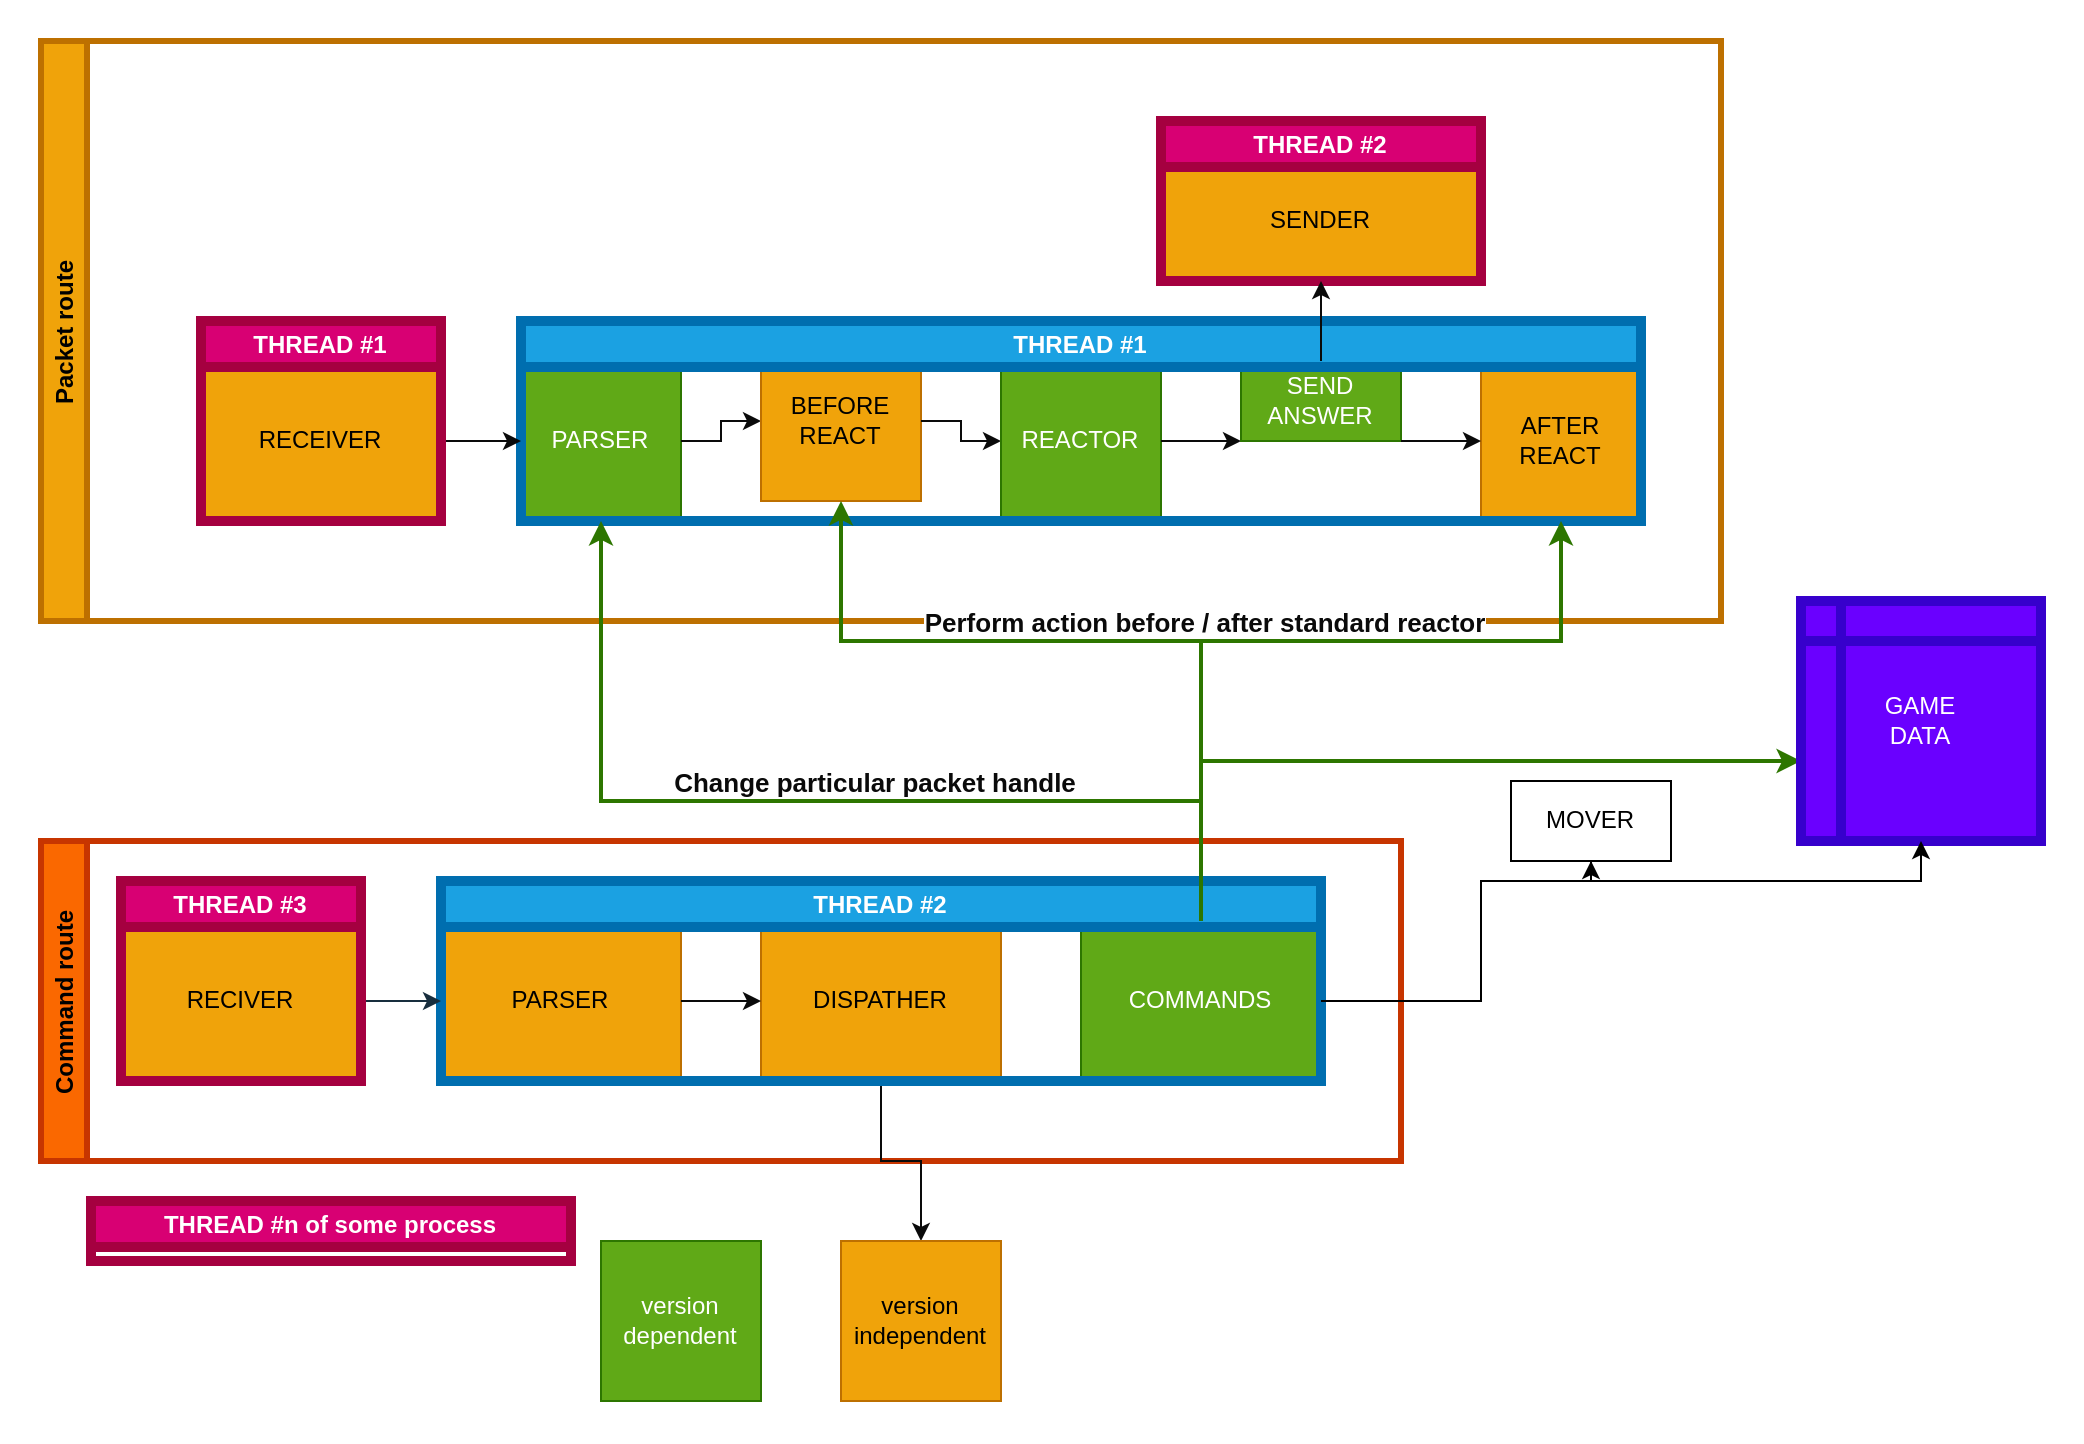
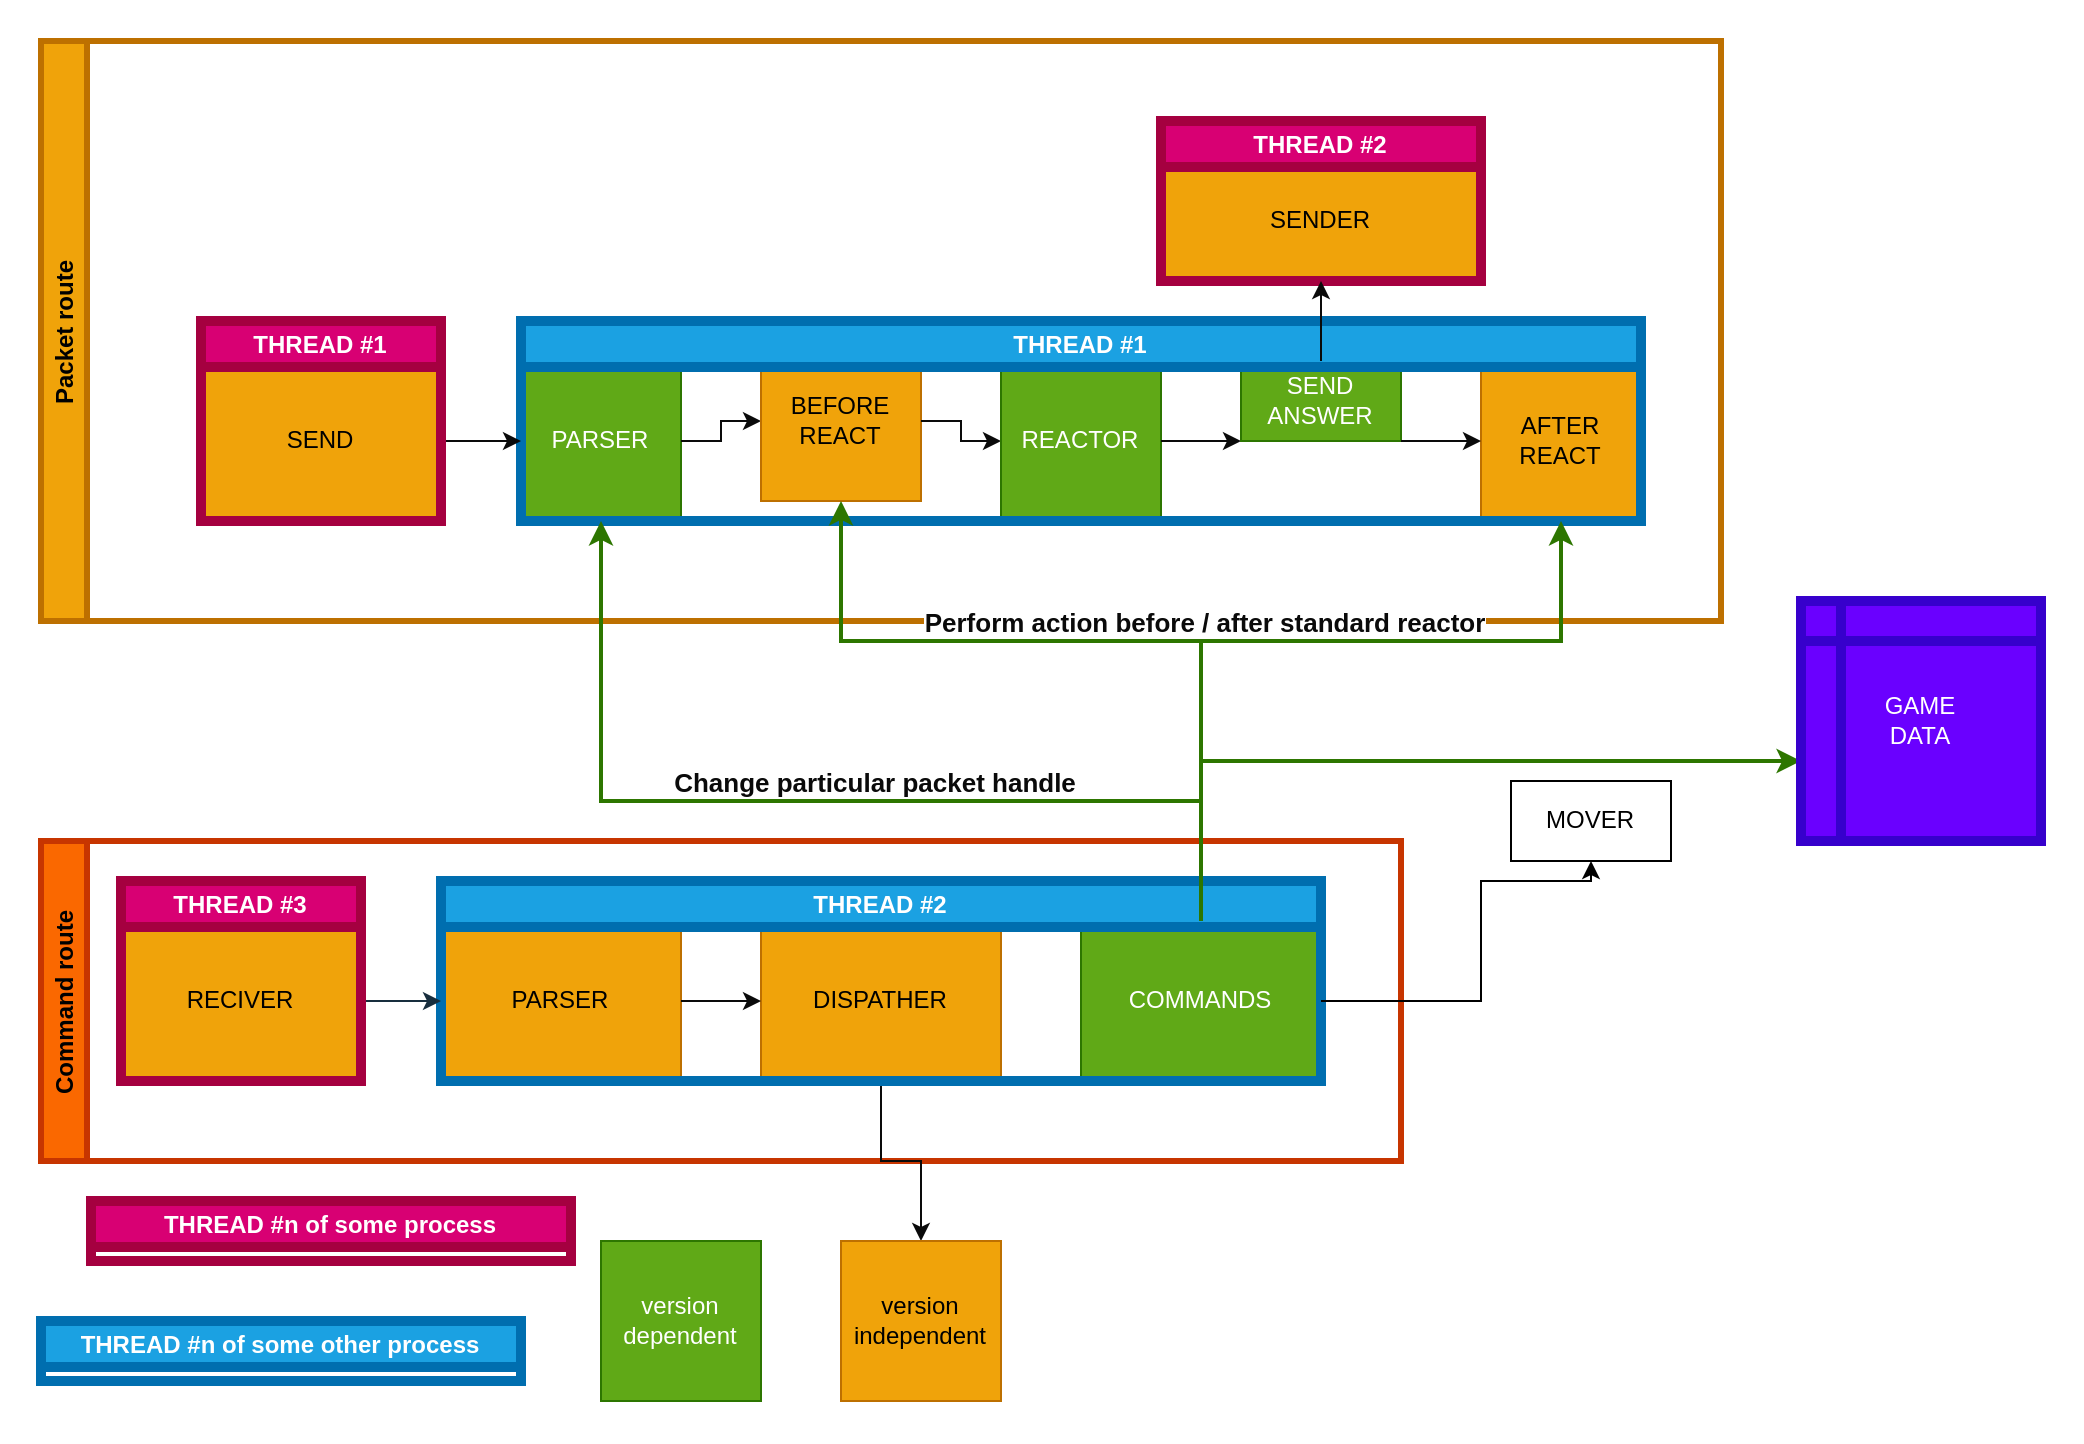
node "RECEIVER": label "RECEIVER" -> "SEND"
edge "MOVER" -> "GAMEDATA": removed
node "THREAD #n of some other process": added
